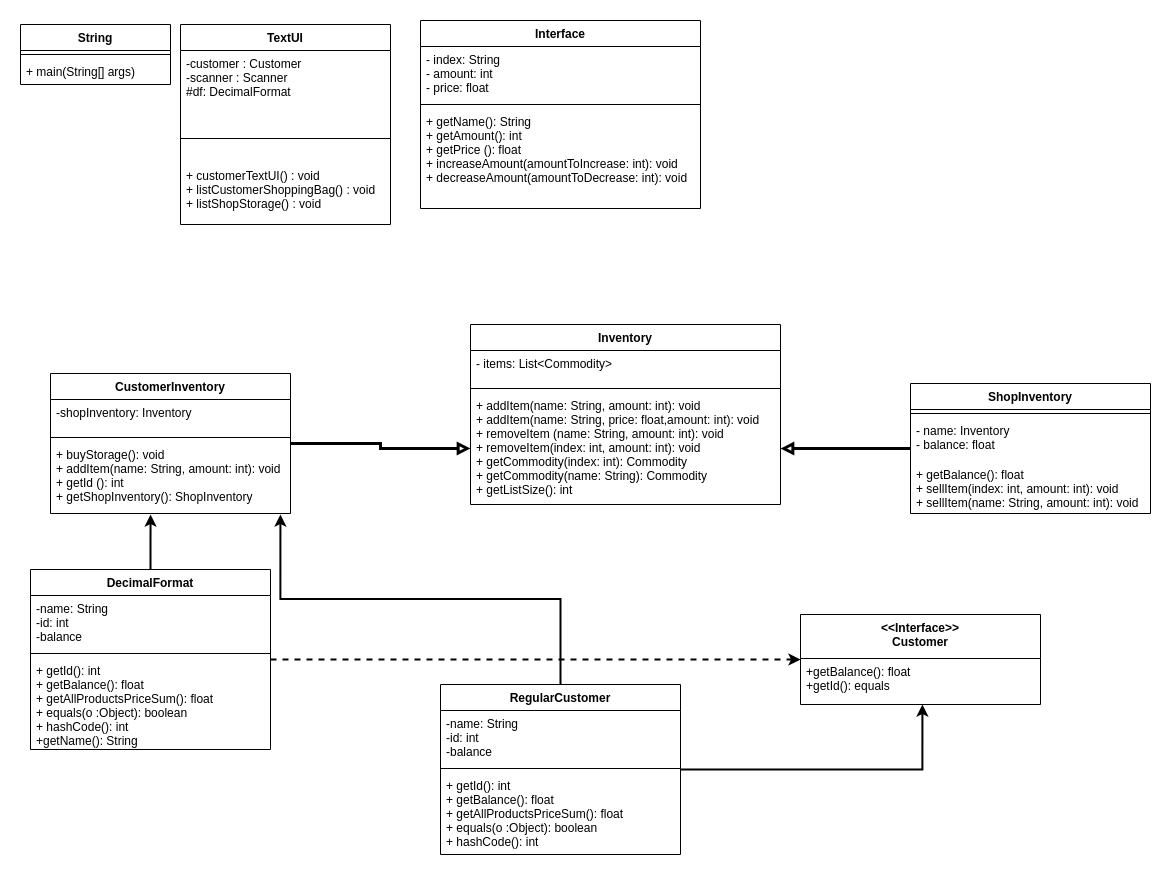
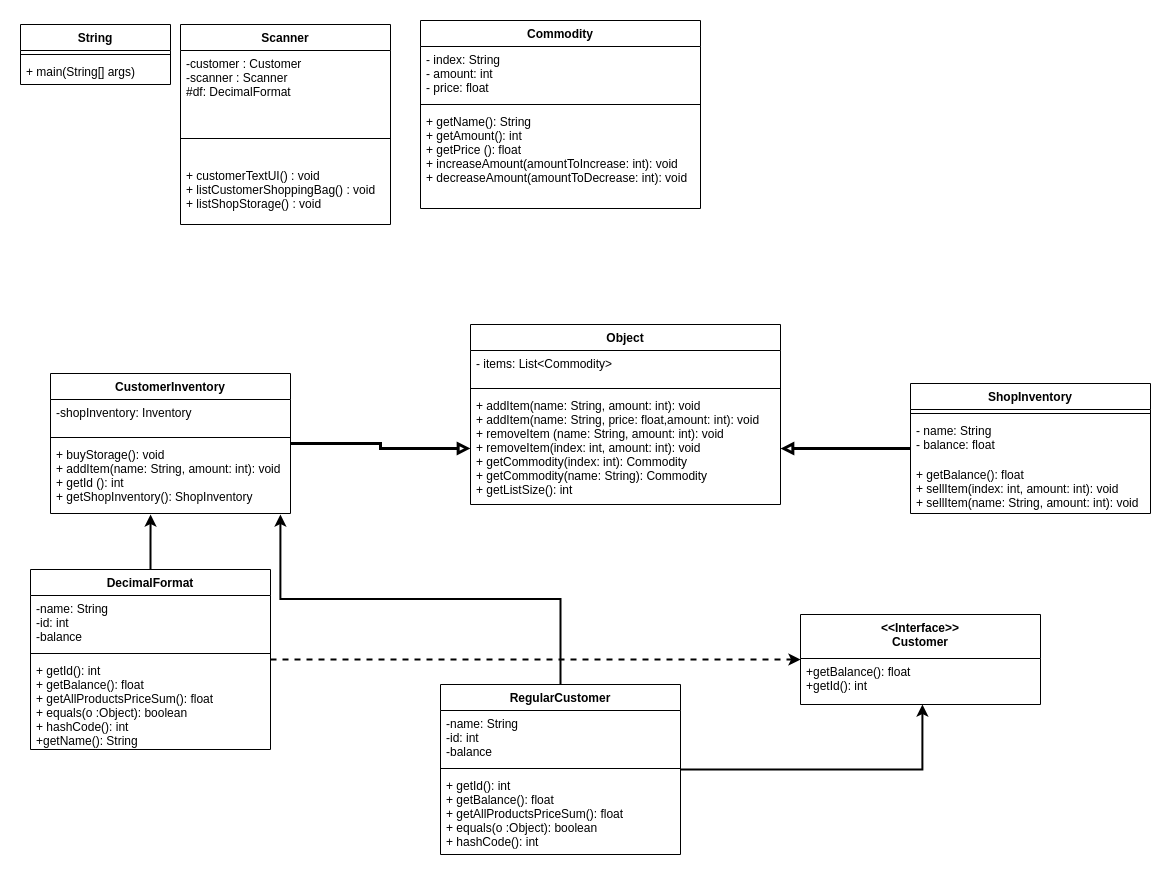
node "Interface": label "Interface" -> "Commodity"
node "TextUI": label "TextUI" -> "Scanner"
node "Inventory": label "Inventory" -> "Object"
node "- name: Inventory - balance: float": label "- name: Inventory - balance: float" -> "- name: String - balance: float"
node "+getBalance(): float +getId(): equals": label "+getBalance(): float +getId(): equals" -> "+getBalance(): float +getId(): int"
